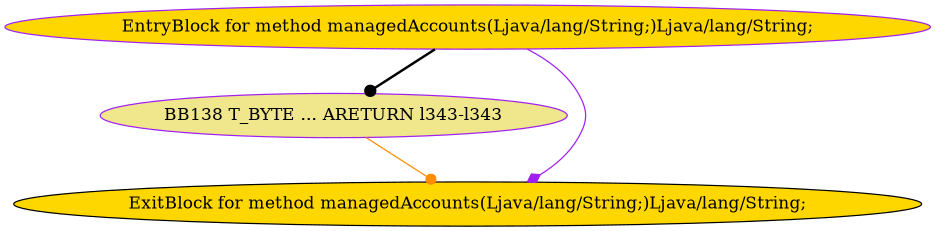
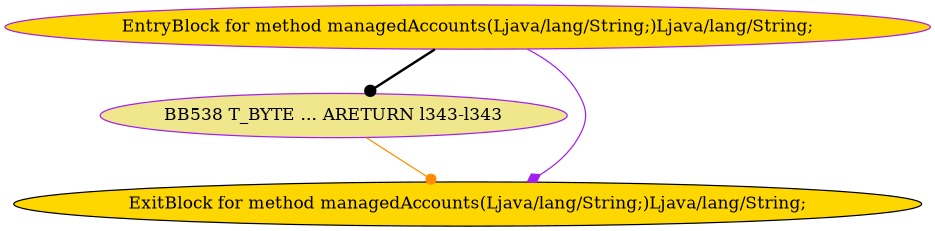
node "BB138 T_BYTE ... ARETURN l343-l343": label "BB138 T_BYTE ... ARETURN l343-l343" -> "BB538 T_BYTE ... ARETURN l343-l343"
